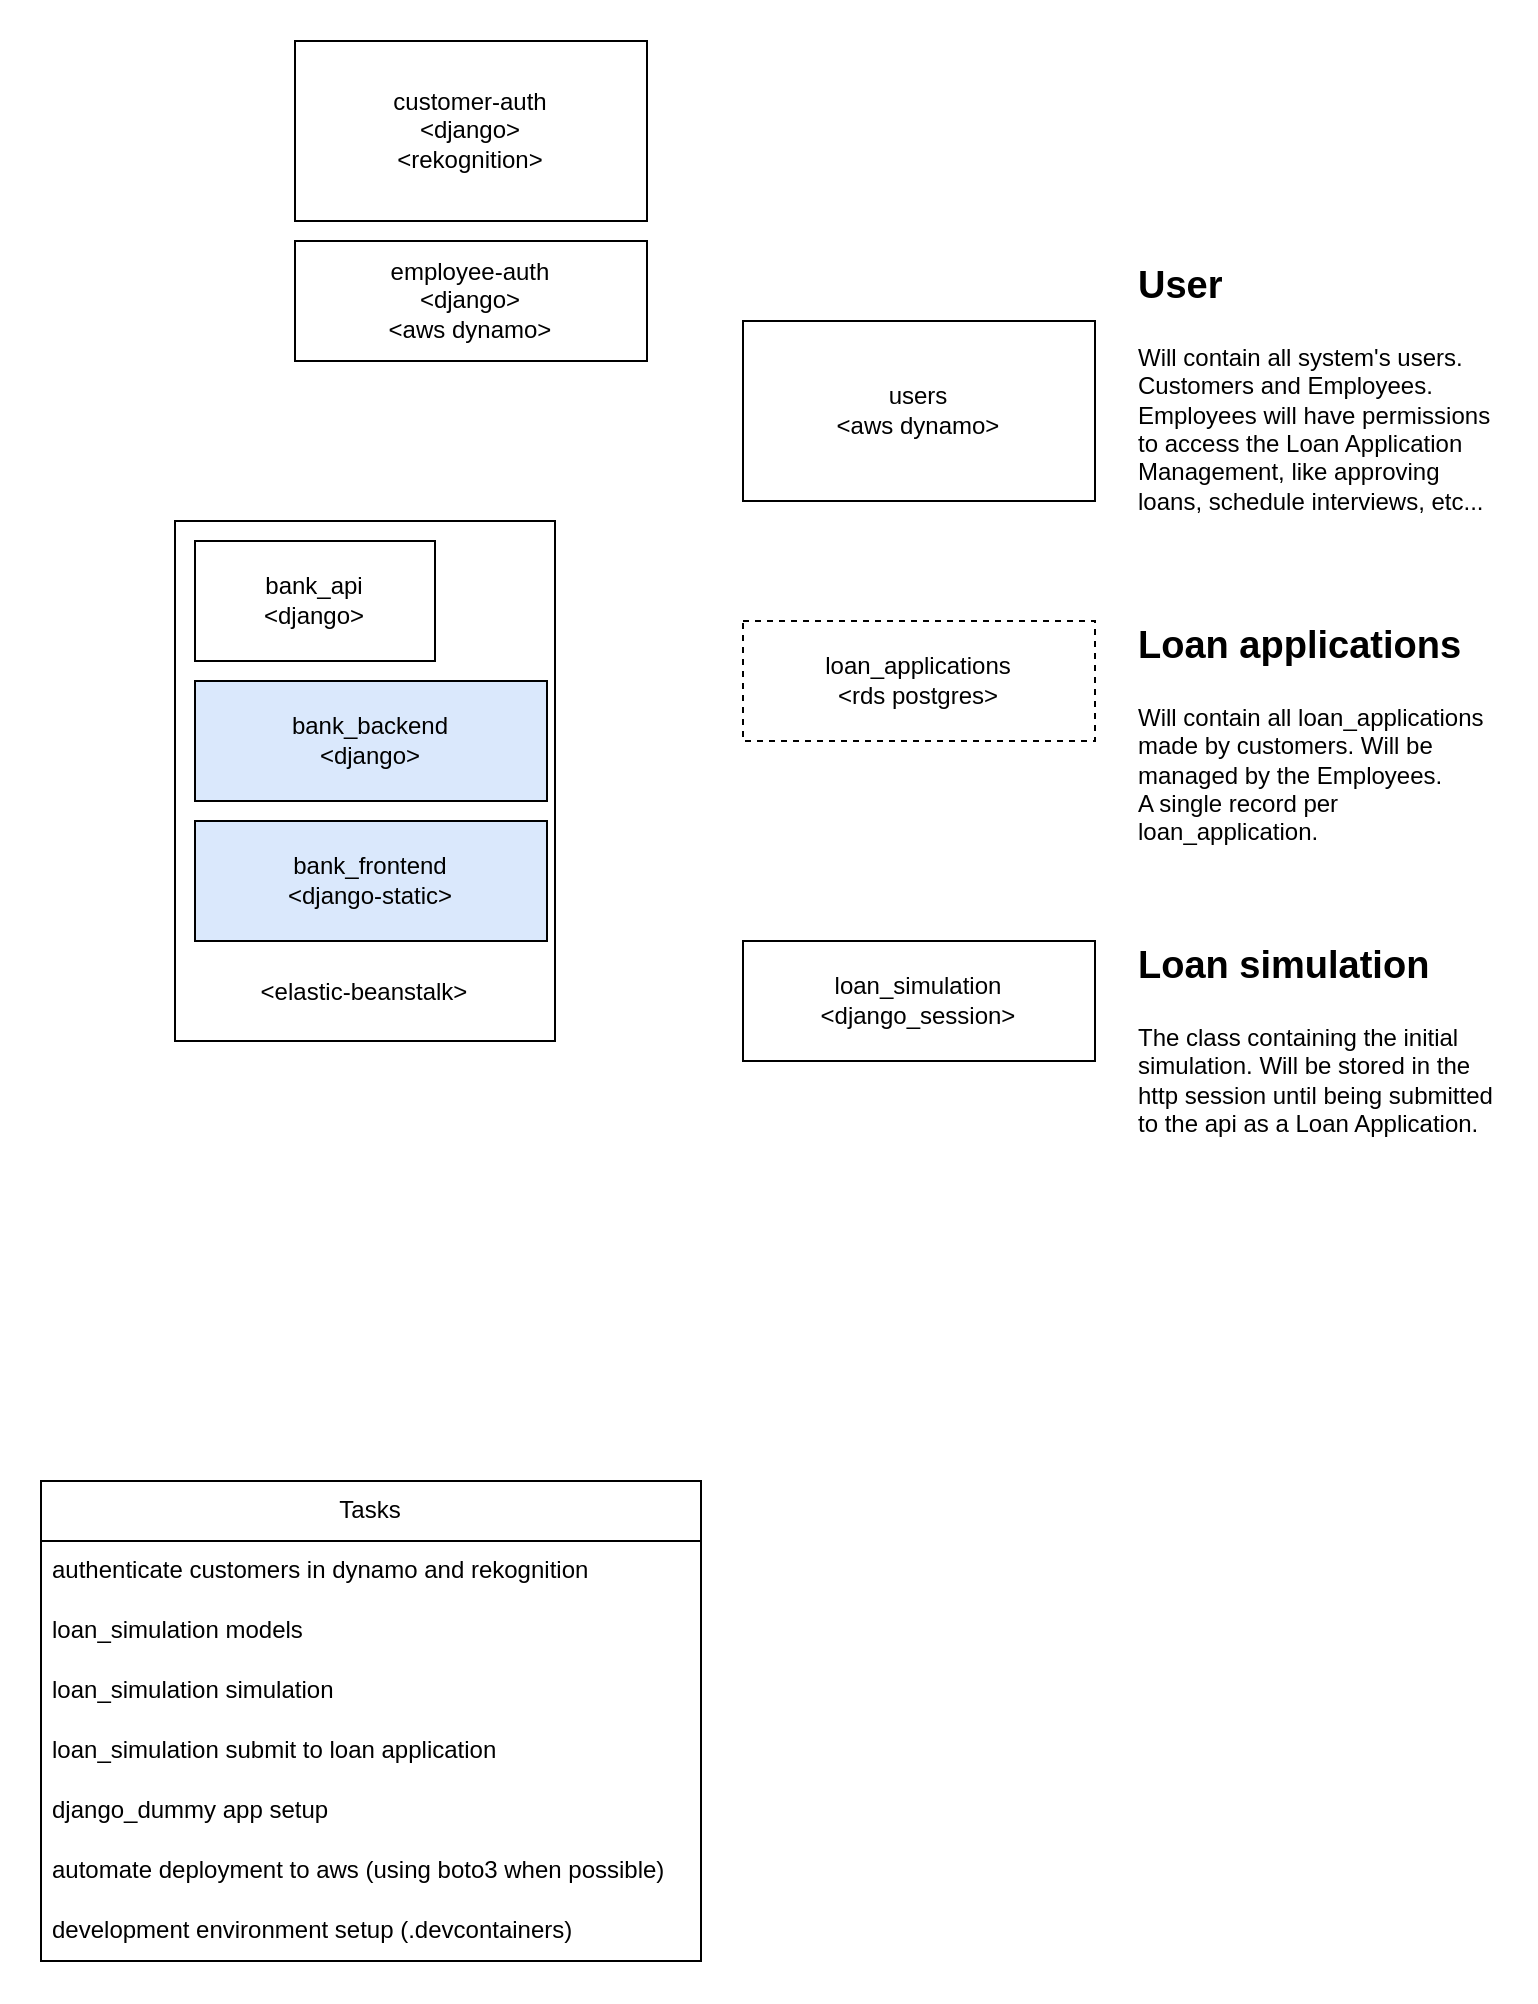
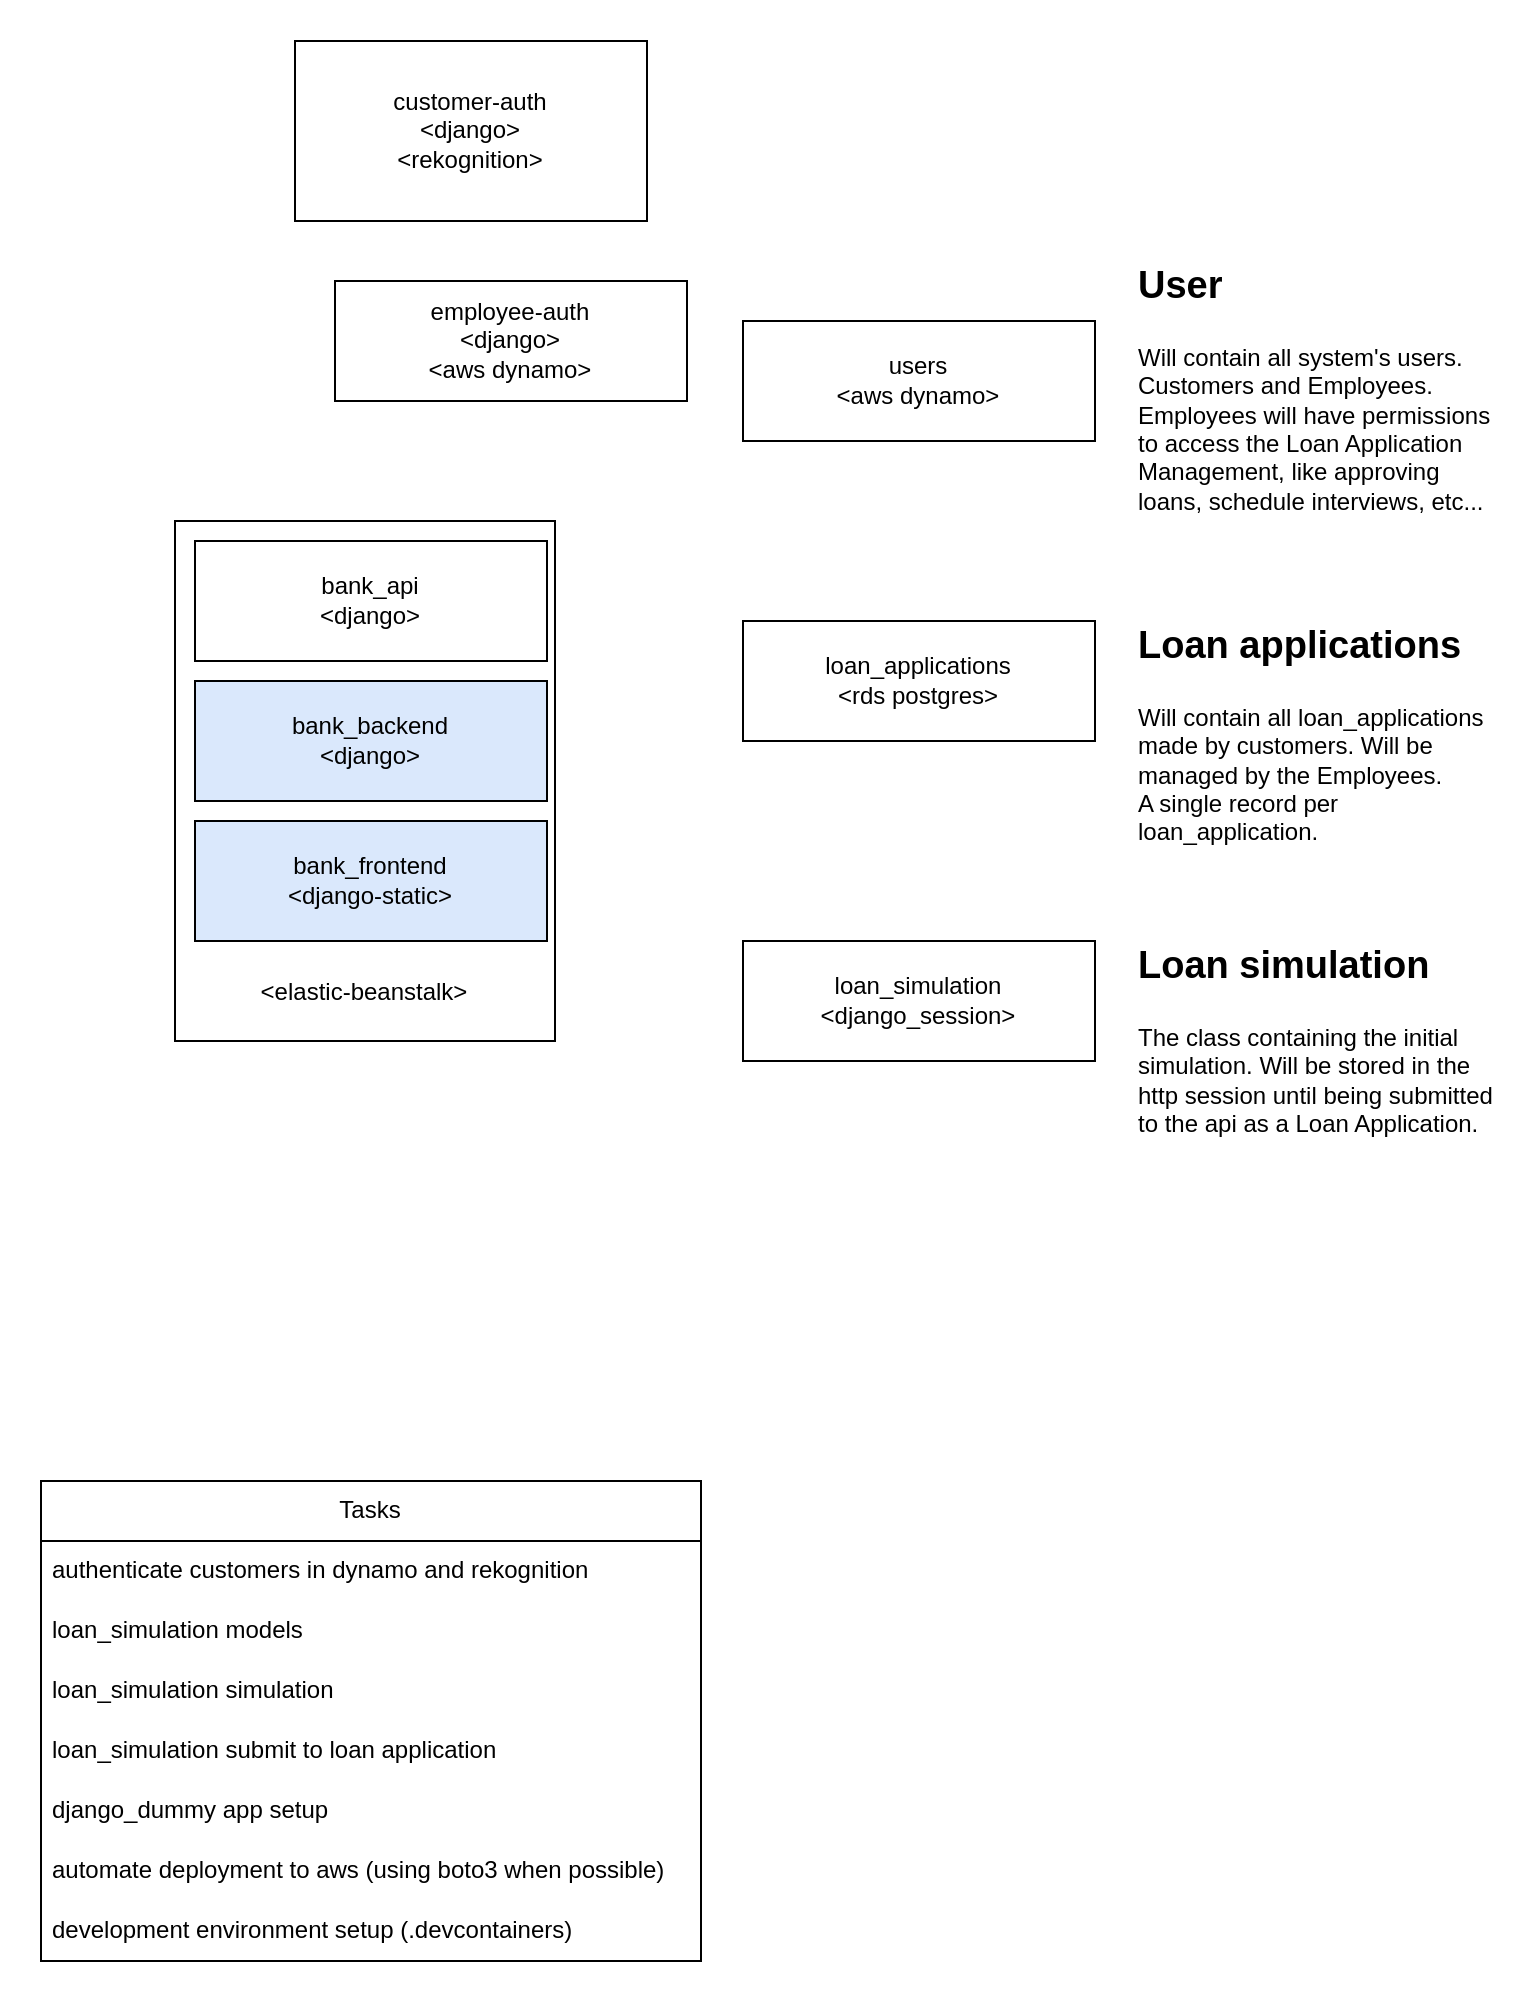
node "employee-auth <django> <aws dynamo>": moved (471, 301) -> (511, 341)
node "users <aws dynamo>": size 352x180 -> 352x120
node "bank_api <django>": size 240x120 -> 352x120
node "loan_applications <rds postgres>": style dashed -> solid
